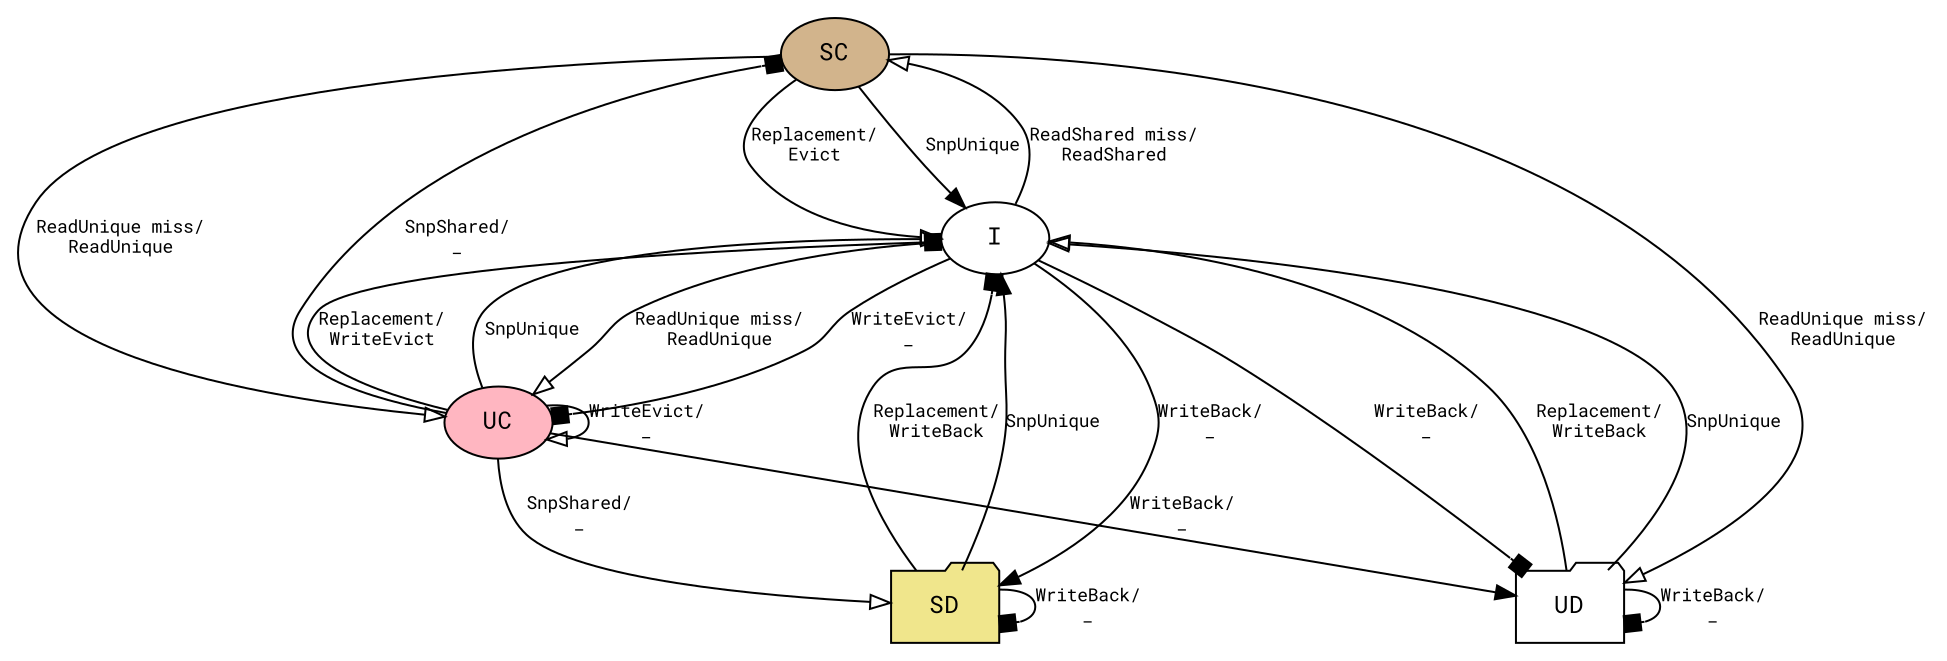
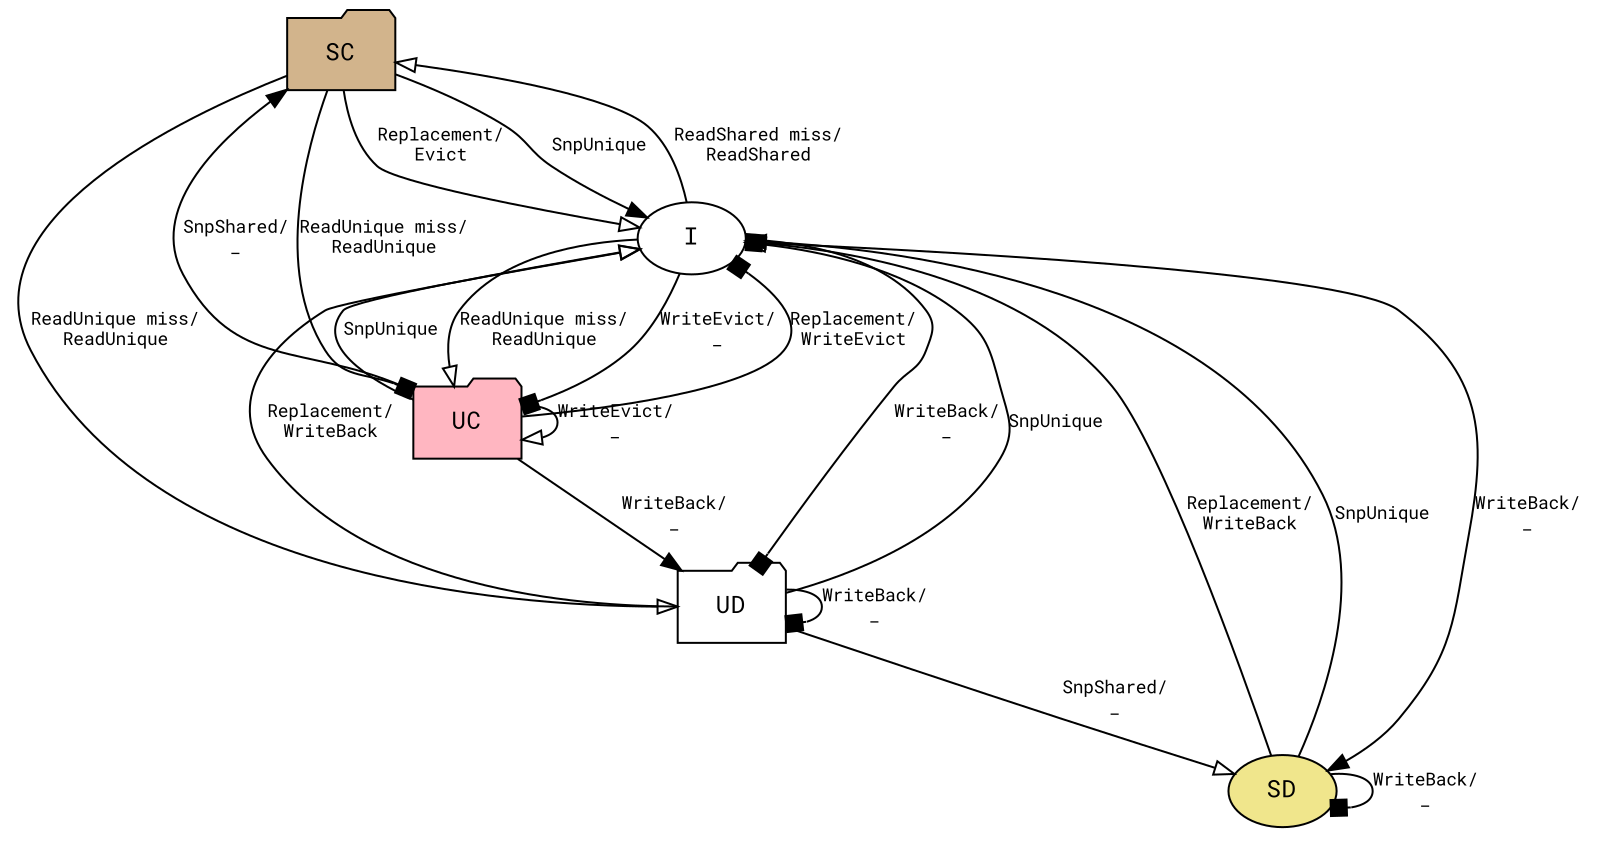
node "SC": shape ellipse -> folder
edge "SC" -> "UC": arrowhead onormal -> box
edge "UC" -> "SC": arrowhead box -> normal
node "UC": shape ellipse -> folder
edge "UC" -> "SD": now "UD" -> "SD"
node "SD": shape folder -> ellipse
